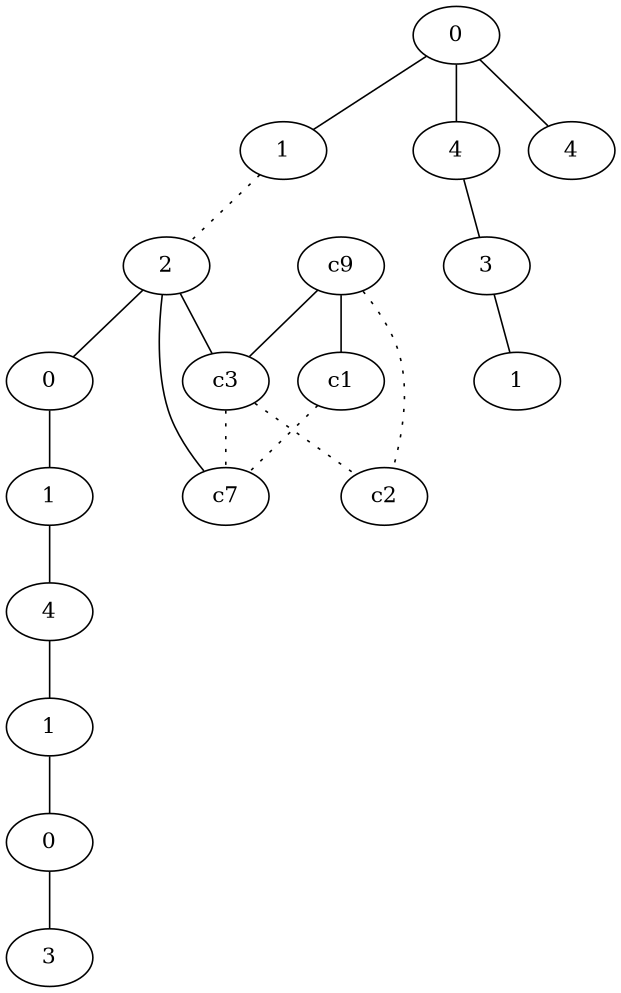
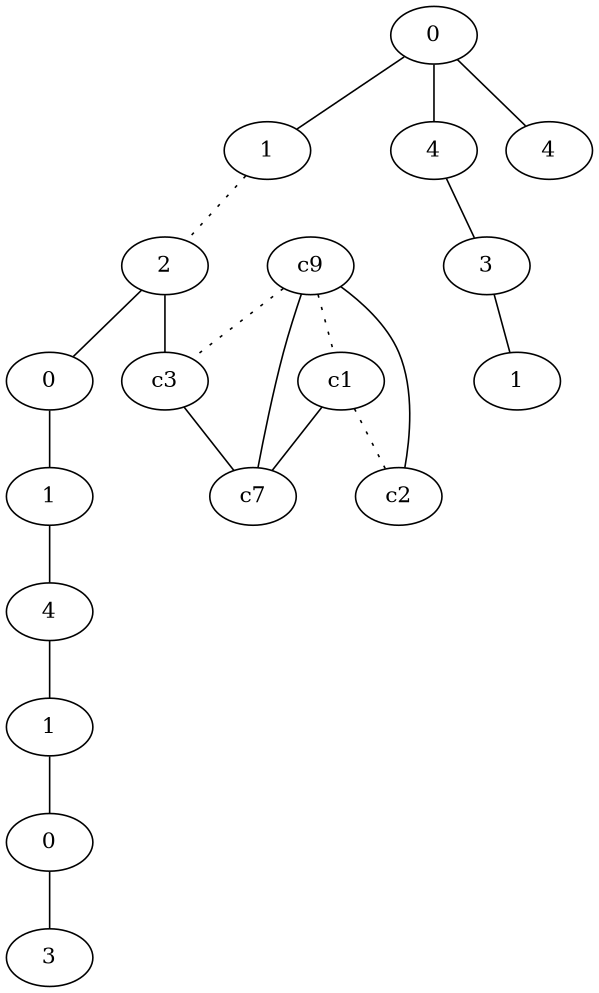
edge "c9" -- "c3": style solid -> dotted
edge "c9" -- "c1": style solid -> dotted
edge "c9" -- "c2": style dotted -> solid
edge "2" -- "c7": now "c9" -- "c7"
edge "c3" -- "c7": style dotted -> solid
edge "c1" -- "c7": style dotted -> solid
edge "c3" -- "c2": now "c1" -- "c2"
